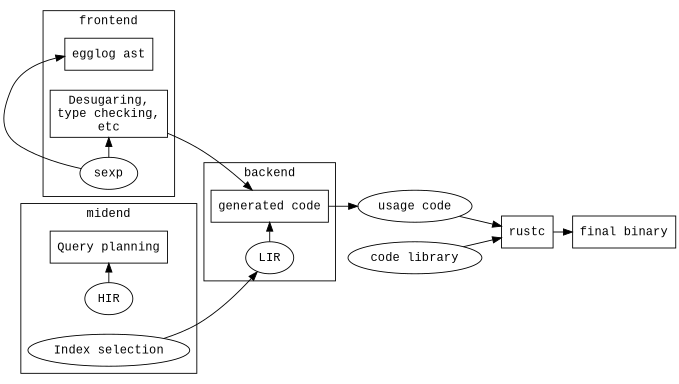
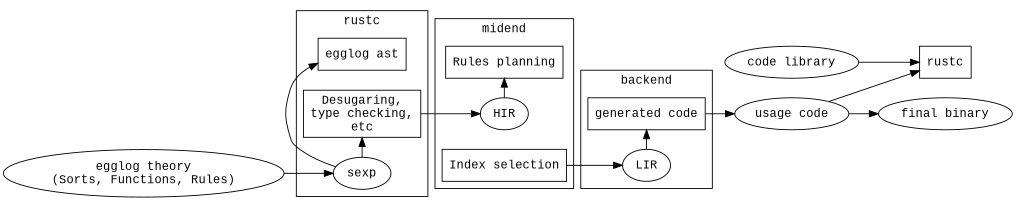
cluster "frontend": label "frontend" -> "rustc"
edge "Desugaring, type checking, etc" -> "generated code": now "Desugaring, type checking, etc" -> "HIR"
node "egglog theory (Sorts, Functions, Rules)": added
edge "rustc" -> "final binary": now "usage code" -> "final binary"
node "final binary": shape box -> ellipse
node "Query planning": label "Query planning" -> "Rules planning"
node "Index selection": shape ellipse -> box
